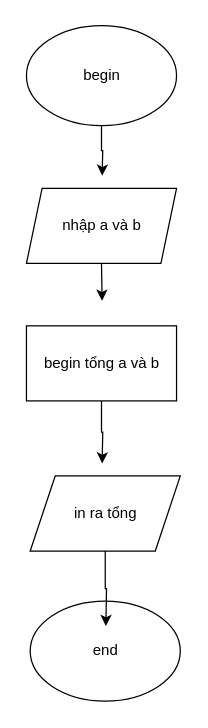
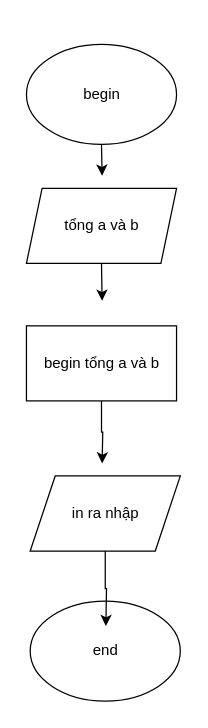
node "begin": moved (101, 76) -> (101, 94)
node "nhập a và b": label "nhập a và b" -> "tổng a và b"
node "in ra tổng": label "in ra tổng" -> "in ra nhập"
